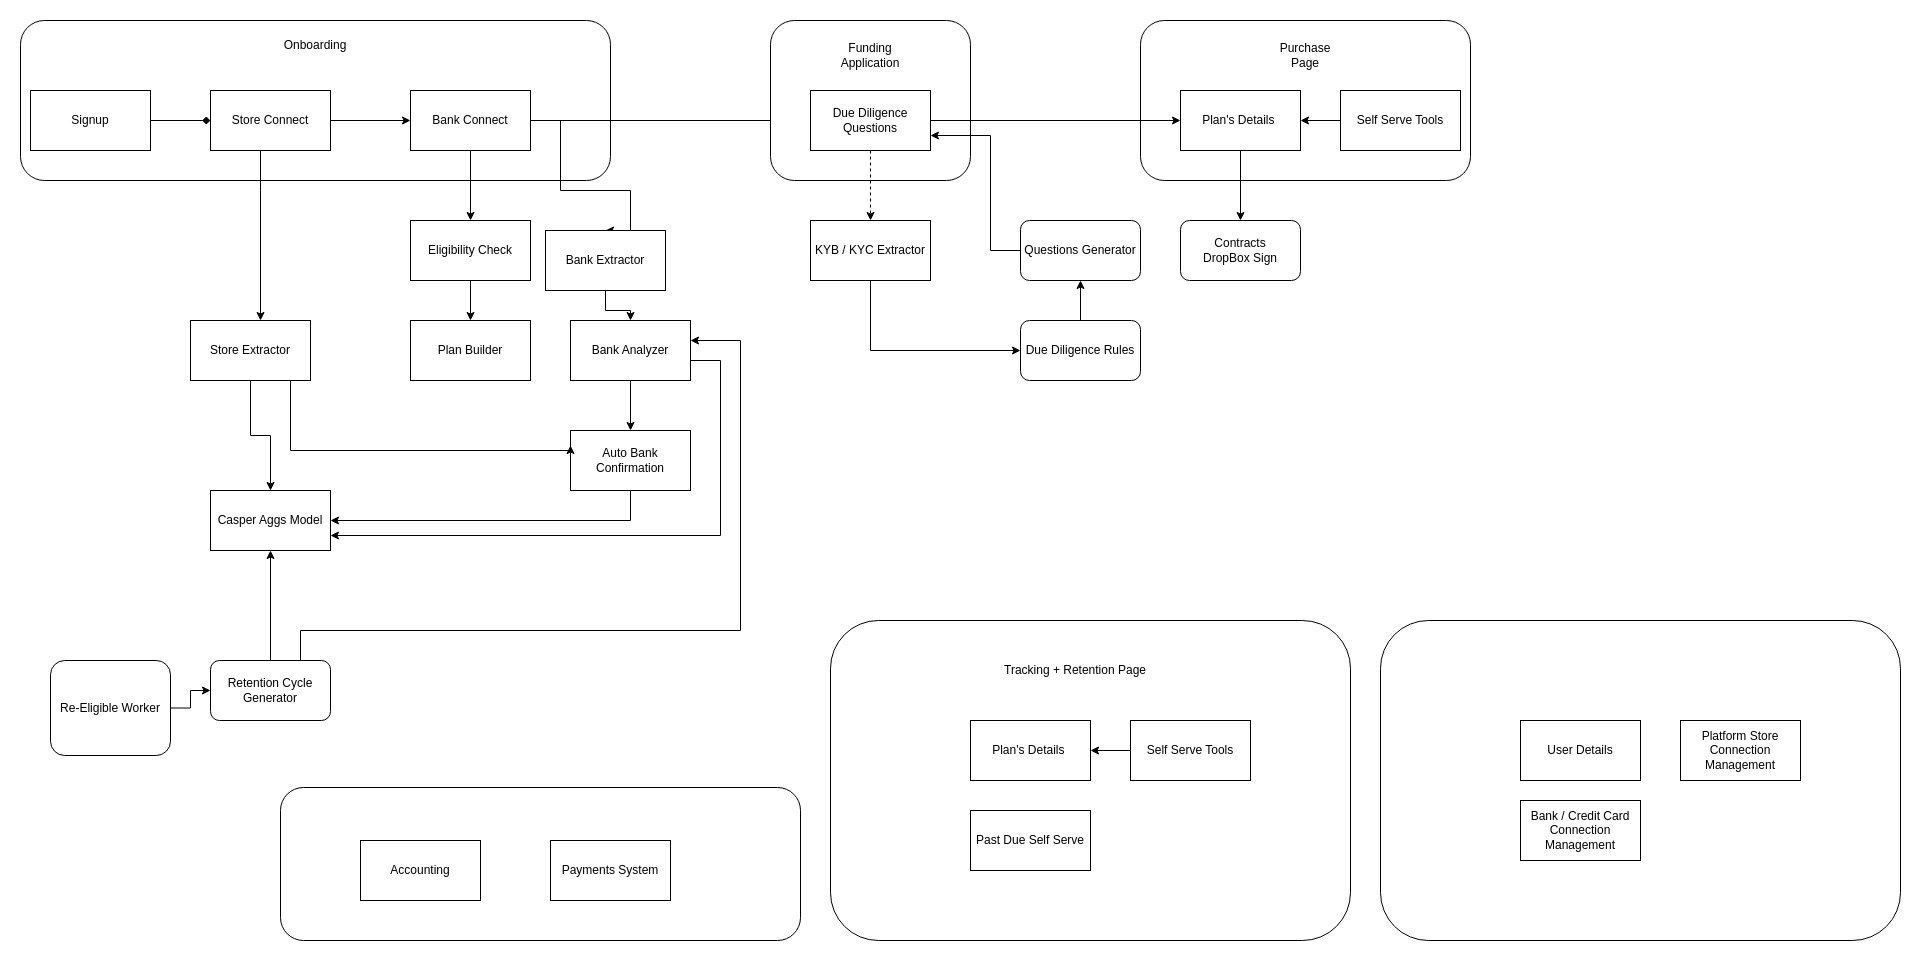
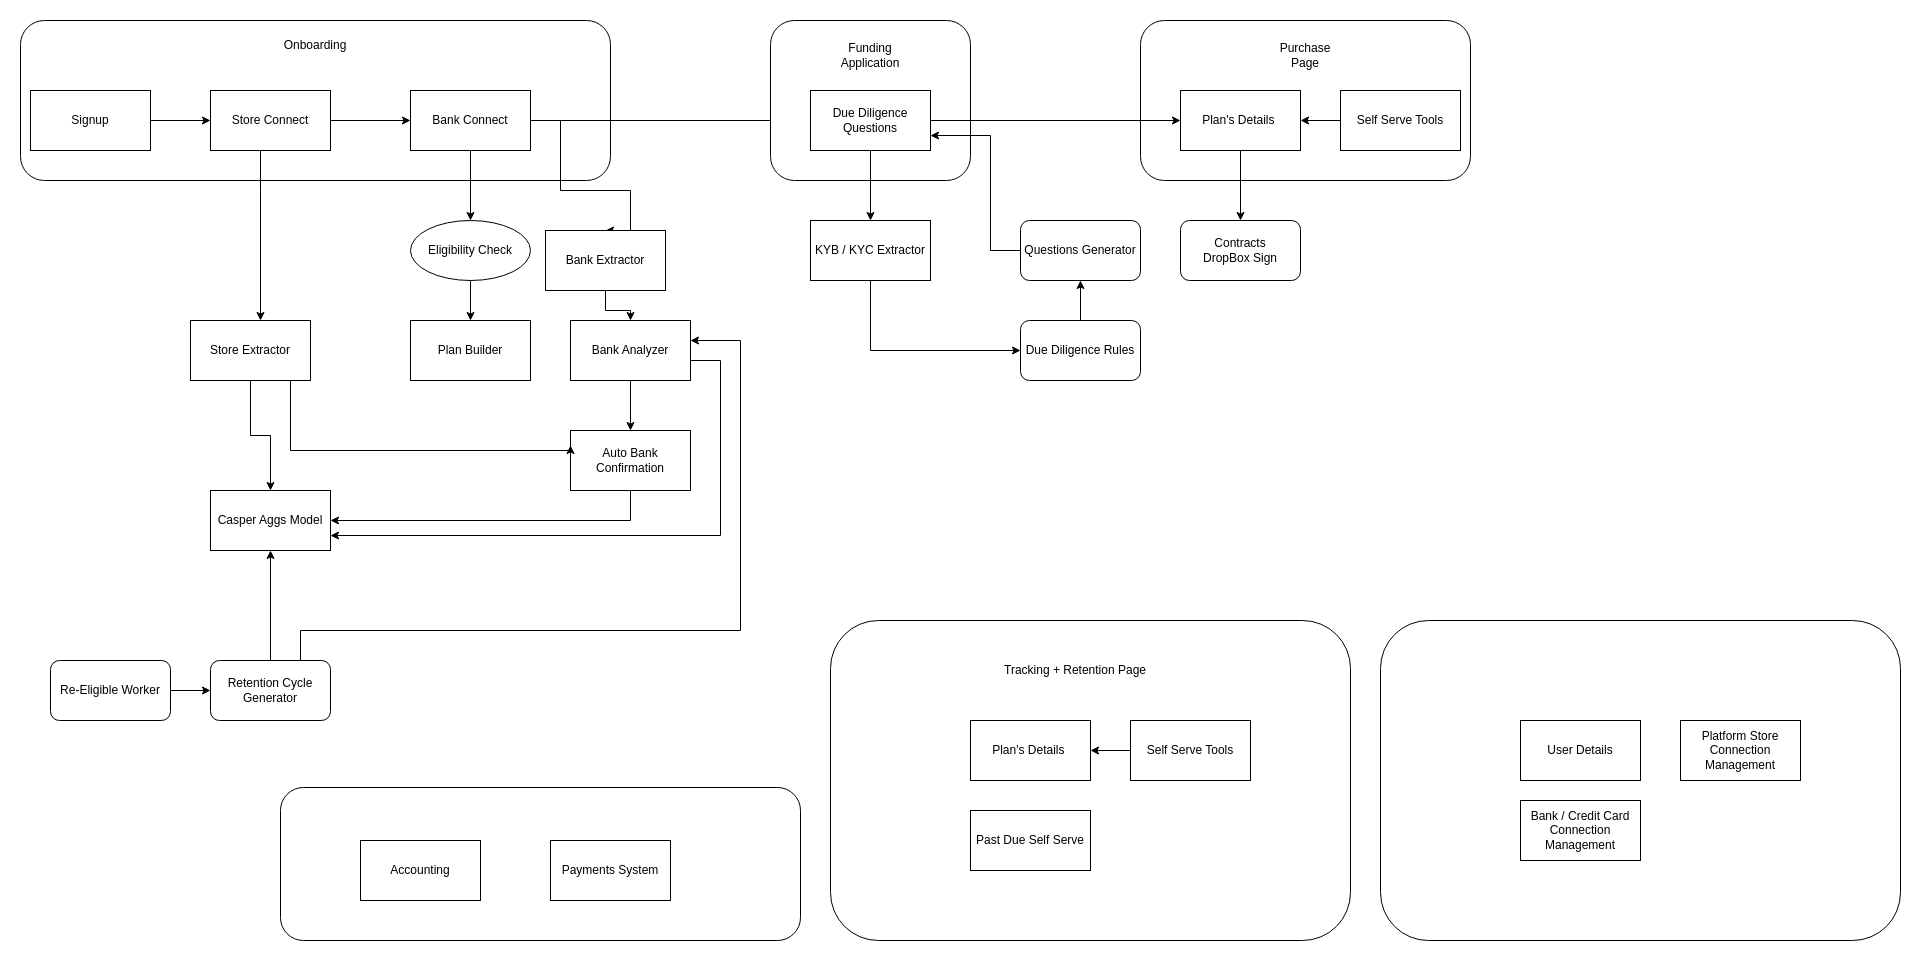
edge "Signup" -> "Store Connect": arrowhead diamond -> classic
edge "Due Diligence Questions" -> "KYB / KYC Extractor": style dashed -> solid
node "Eligibility Check": shape rectangle -> ellipse
node "Re-Eligible Worker": size 120x95 -> 120x60
